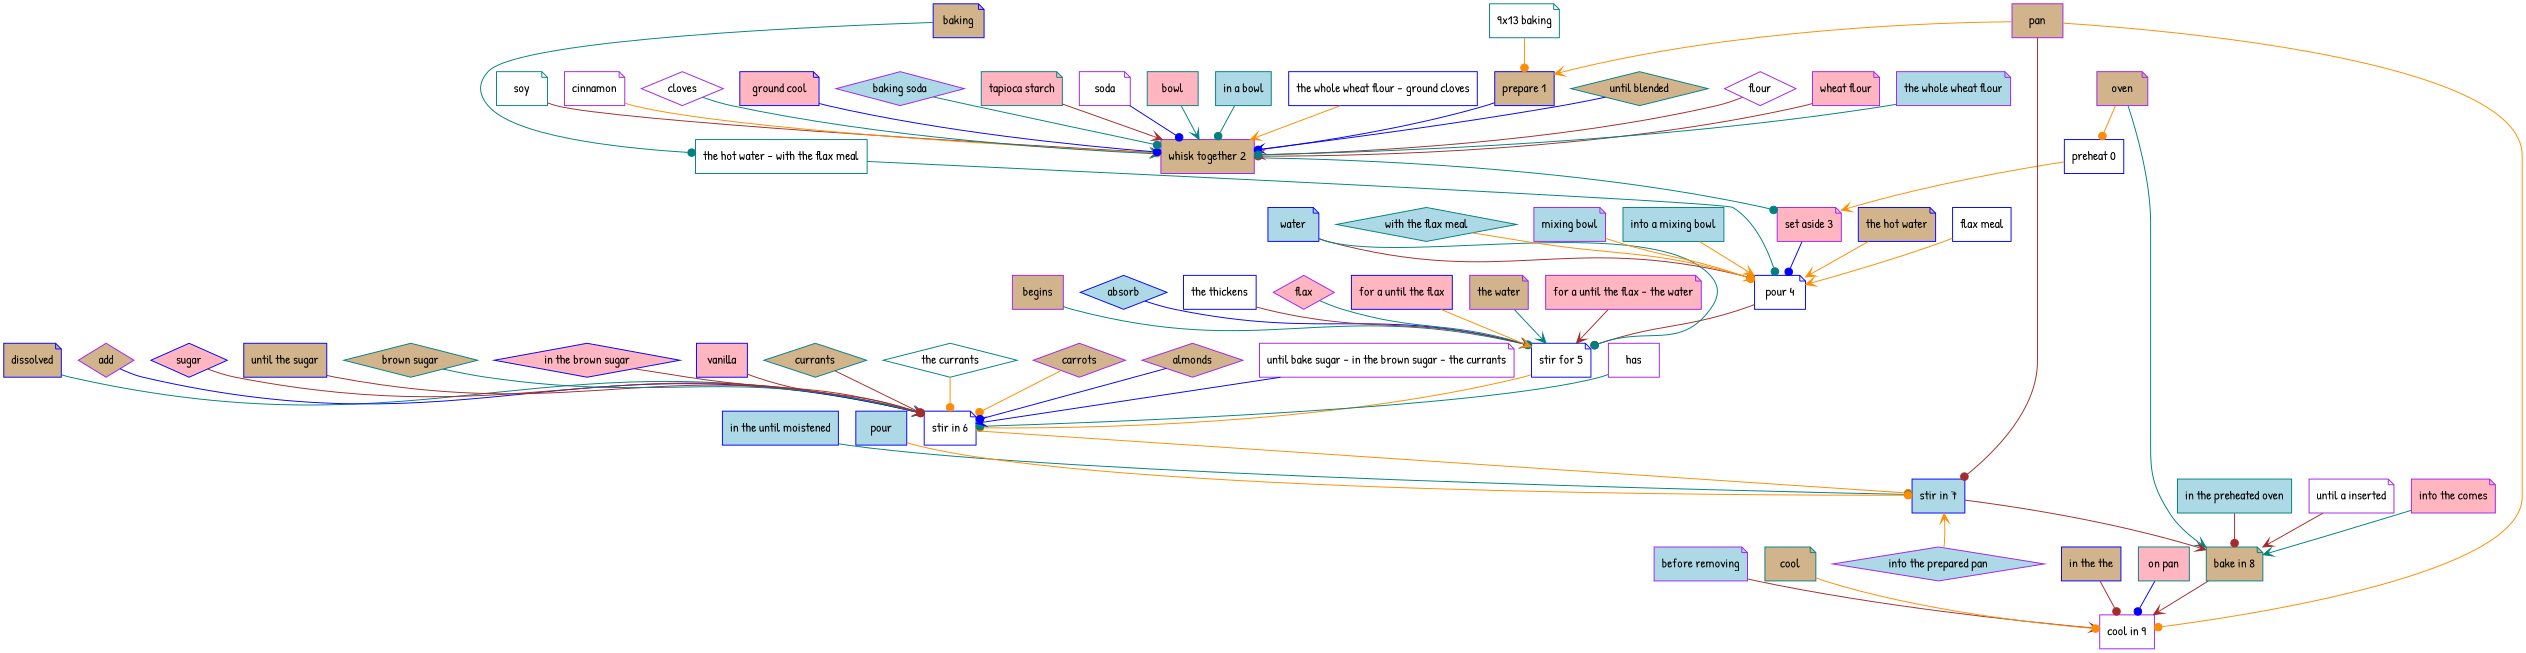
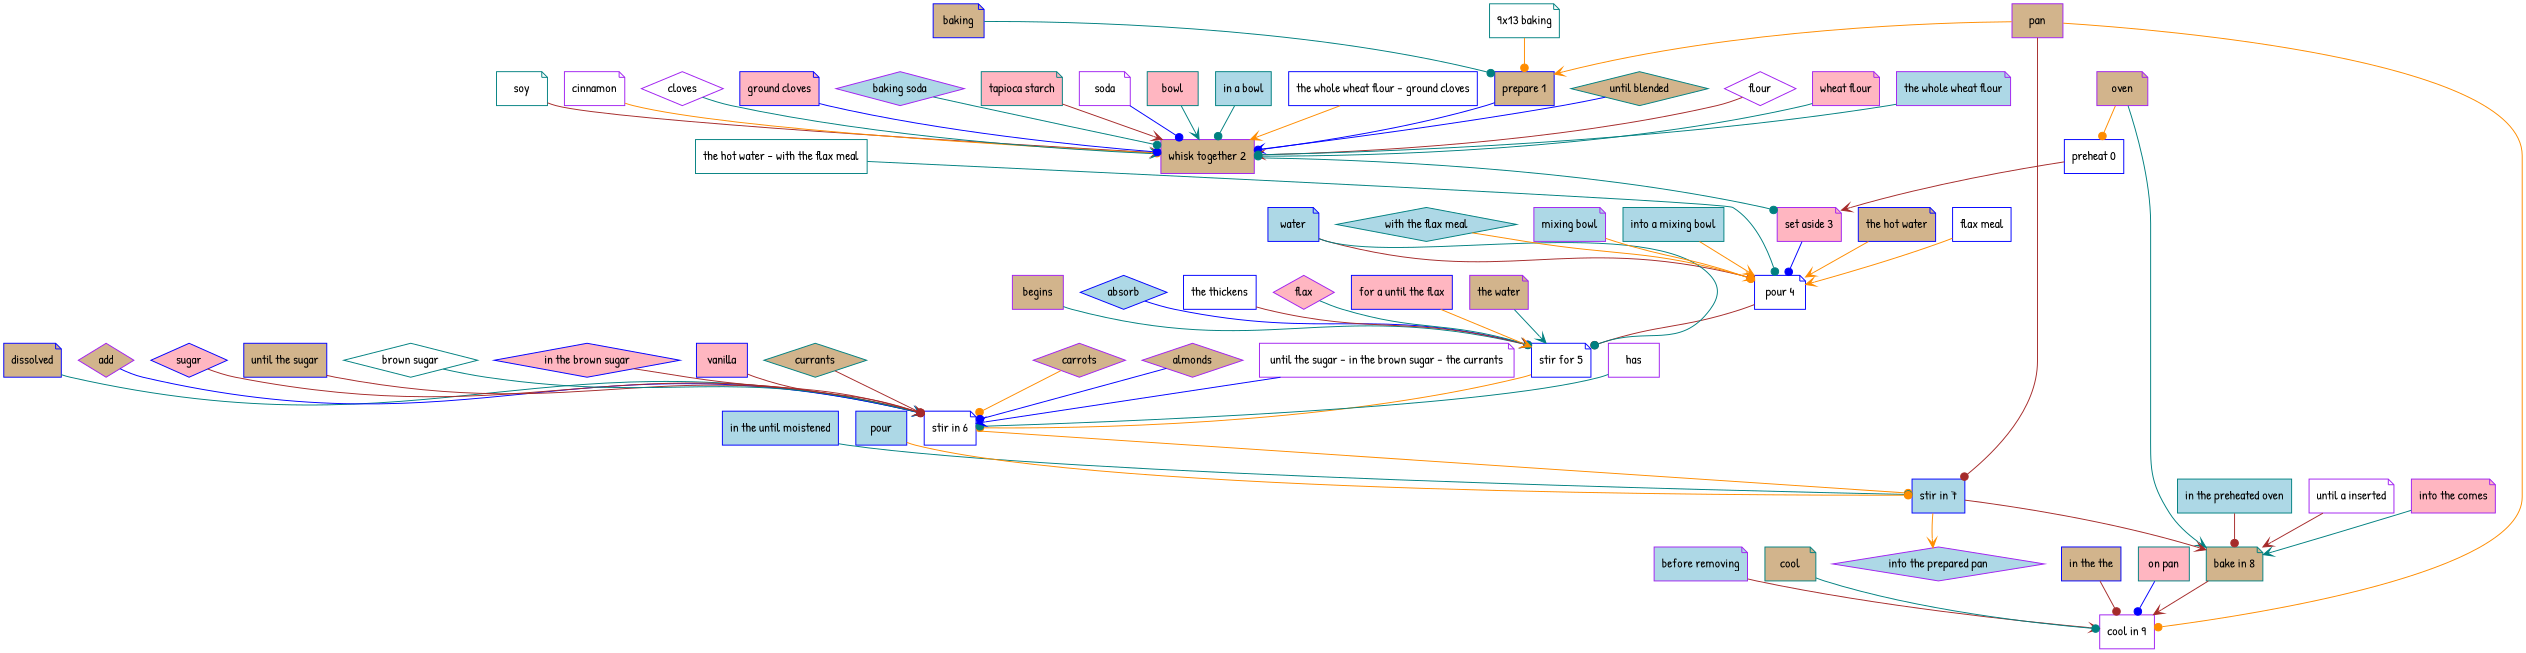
edge "baking" -> "the hot water - with the flax meal": now "baking" -> "prepare 1"
node "ground cool": label "ground cool" -> "ground cloves"
edge "wheat flour" -> "whisk together 2": color brown -> teal
edge "preheat 0" -> "set aside 3": color darkorange -> brown
node "for a until the flax - the water": removed
node "brown sugar": fillcolor tan -> white
node "the currants": removed
node "until bake sugar - in the brown sugar - the currants": label "until bake sugar - in the brown sugar - the currants" -> "until the sugar - in the brown sugar - the currants"
edge "into the prepared pan" -> "stir in 7": reversed
edge "cool" -> "cool in 9": color darkorange -> teal
